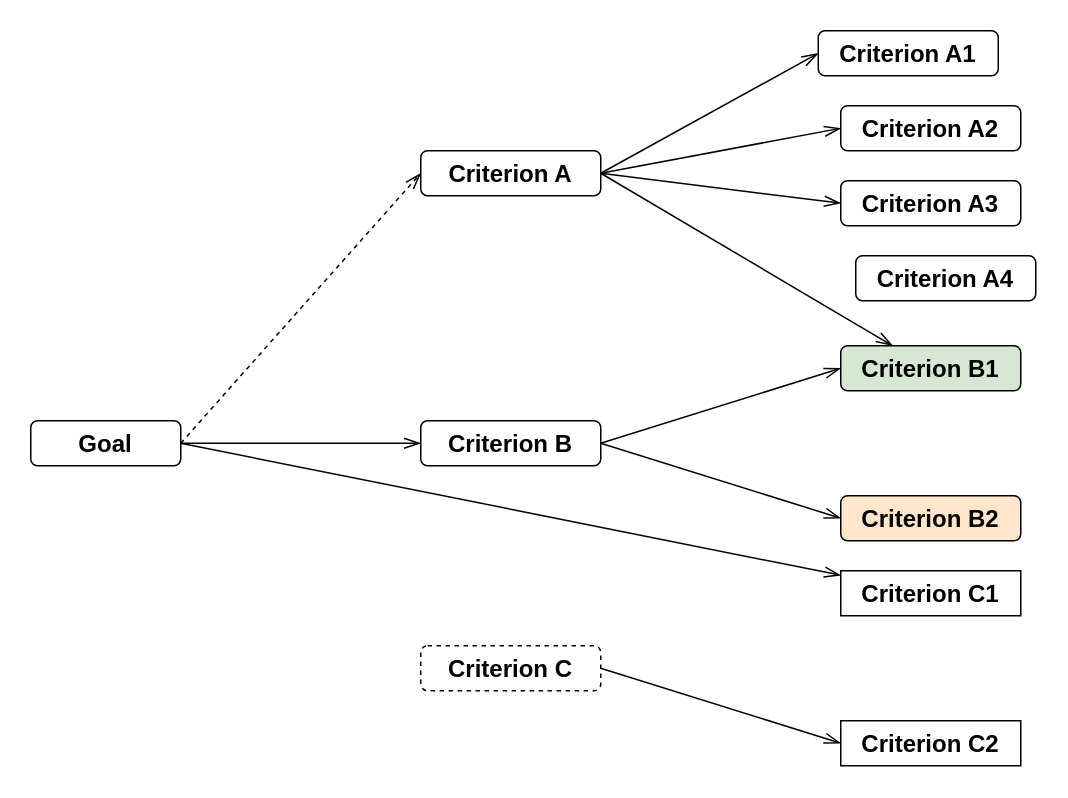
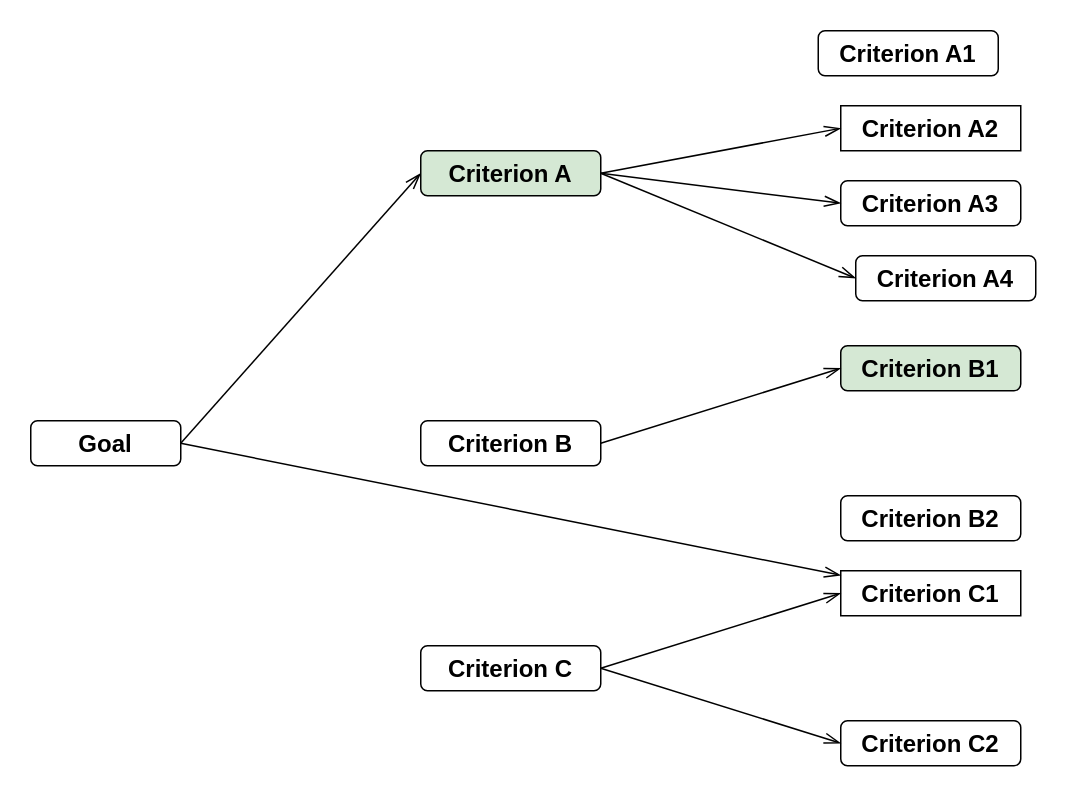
edge "Criterion A" -> "Criterion A1": removed
node "Criterion A2": shape rounded rectangle -> rectangle
node "Criterion A": fillcolor #ffffff -> #d5e8d4
edge "Criterion A" -> "Criterion B1": now "Criterion A" -> "Criterion A4"
edge "Goal" -> "Criterion A": style dashed -> solid
edge "Goal" -> "Criterion B": removed
edge "Criterion B" -> "Criterion B2": removed
node "Criterion B2": fillcolor #ffe6cc -> #ffffff
edge "Criterion C" -> "Criterion C1": added
node "Criterion C": style dashed -> solid
node "Criterion C2": shape rectangle -> rounded rectangle
